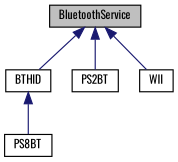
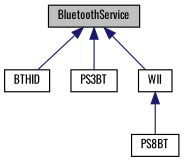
node "PS2BT": label "PS2BT" -> "PS3BT"
edge "PS8BT" -> "BTHID": now "PS8BT" -> "WII"
